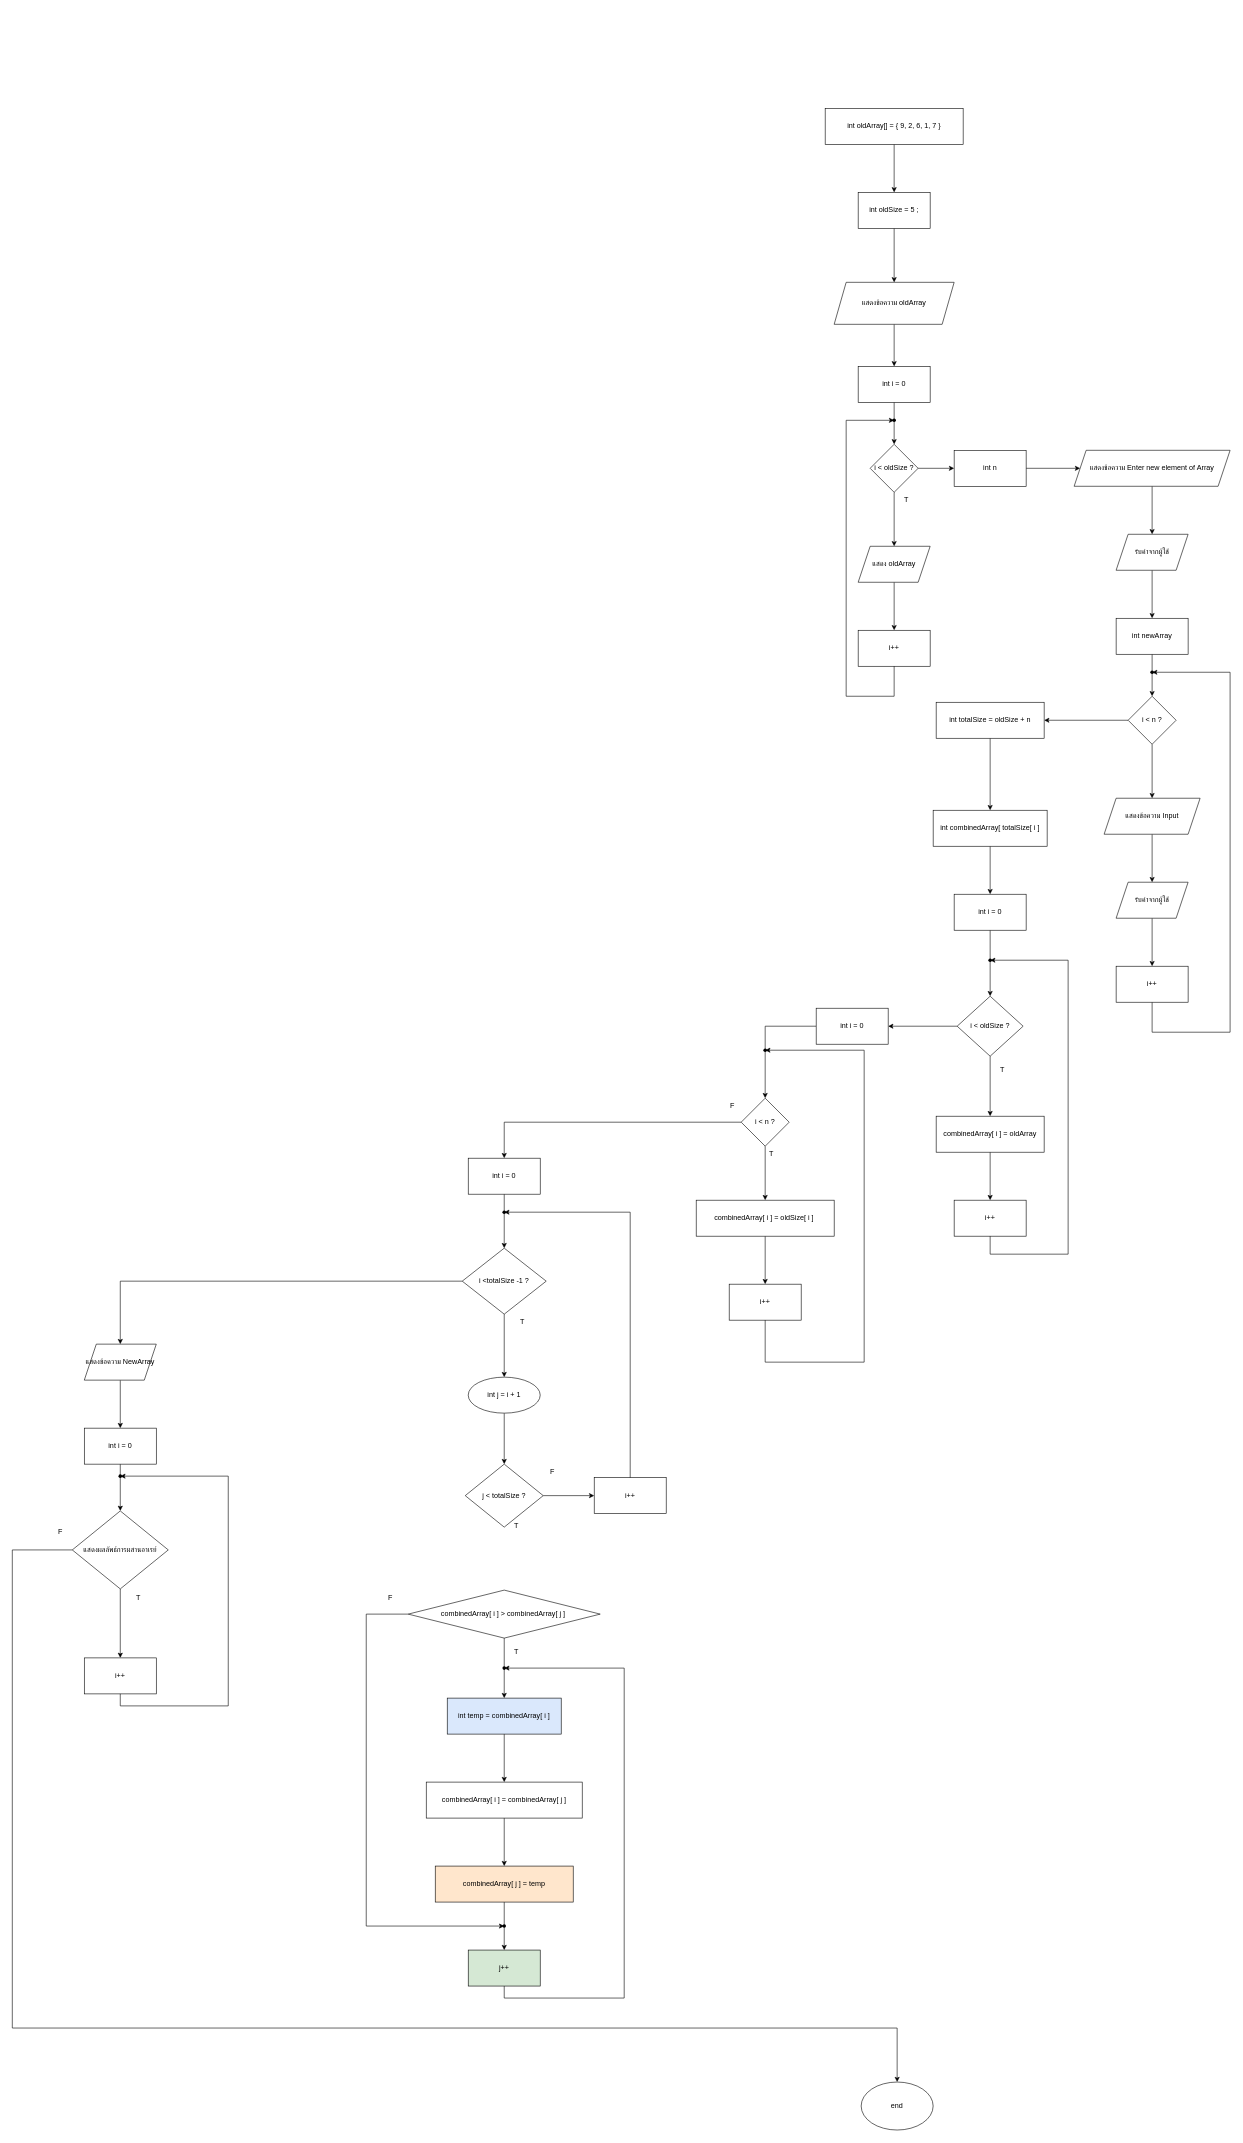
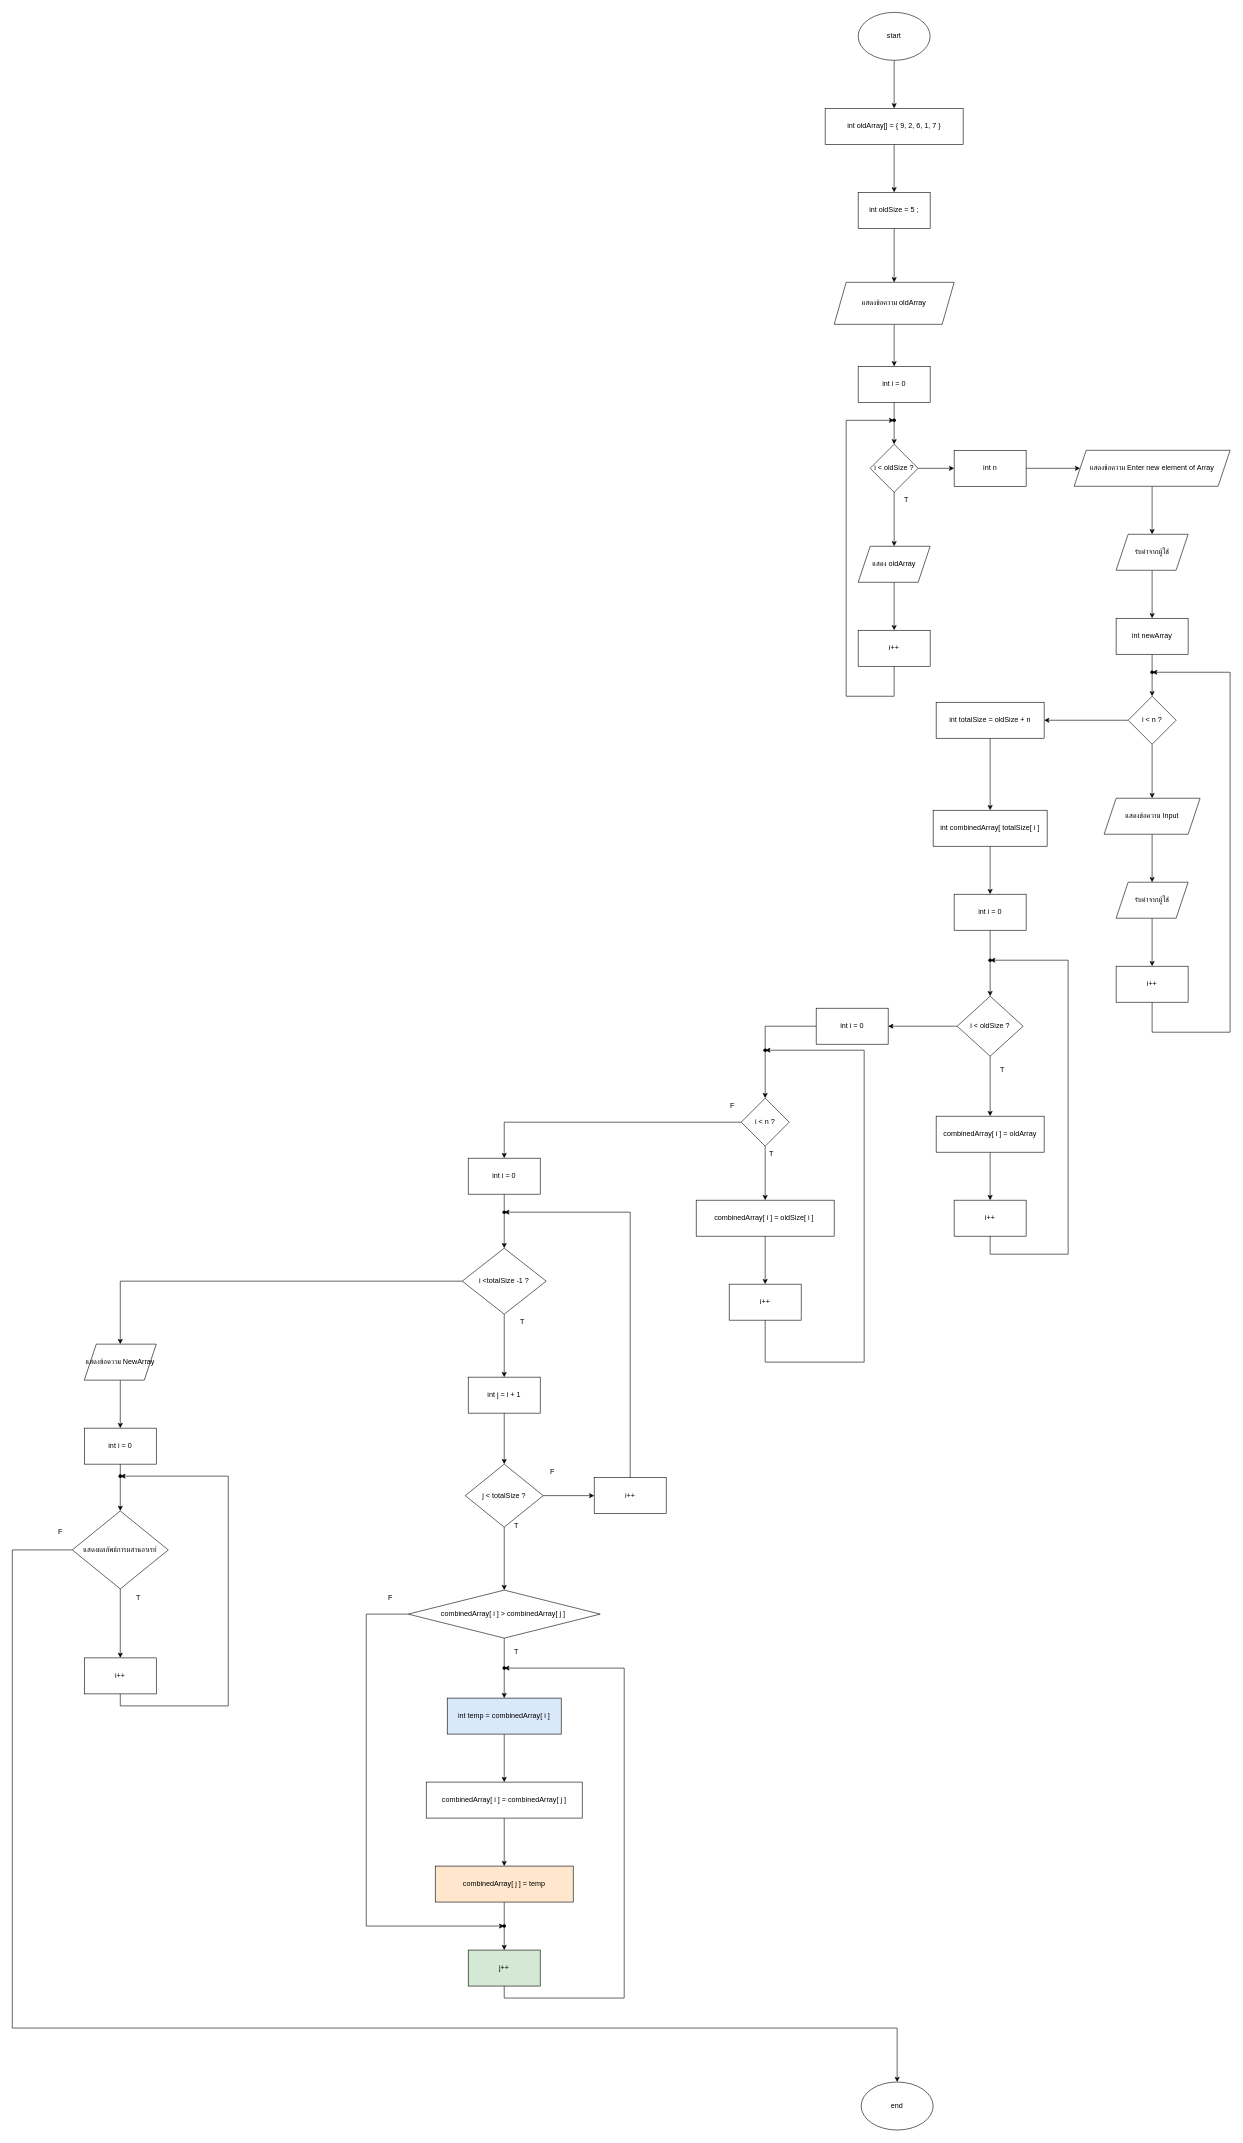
node "start": added
edge "start" -> "int oldArray[] = { 9, 2, 6, 1, 7 }": added
node "int j = i + 1": shape ellipse -> rectangle
edge "j < totalSize ?" -> "combinedArray[ i ] > combinedArray[ j ]": added
